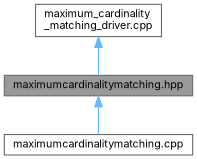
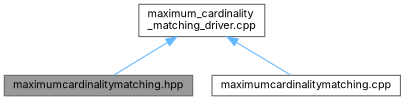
edge "maximumcardinalitymatching.cpp" -> "maximumcardinalitymatching.hpp": now "maximumcardinalitymatching.cpp" -> "maximum_cardinality _matching_driver.cpp"
